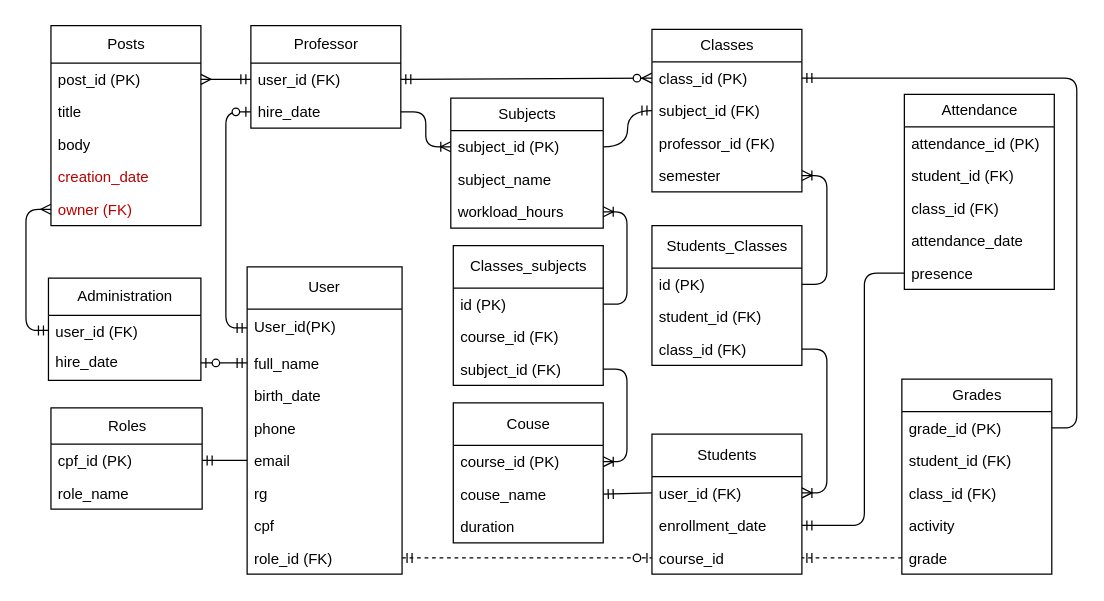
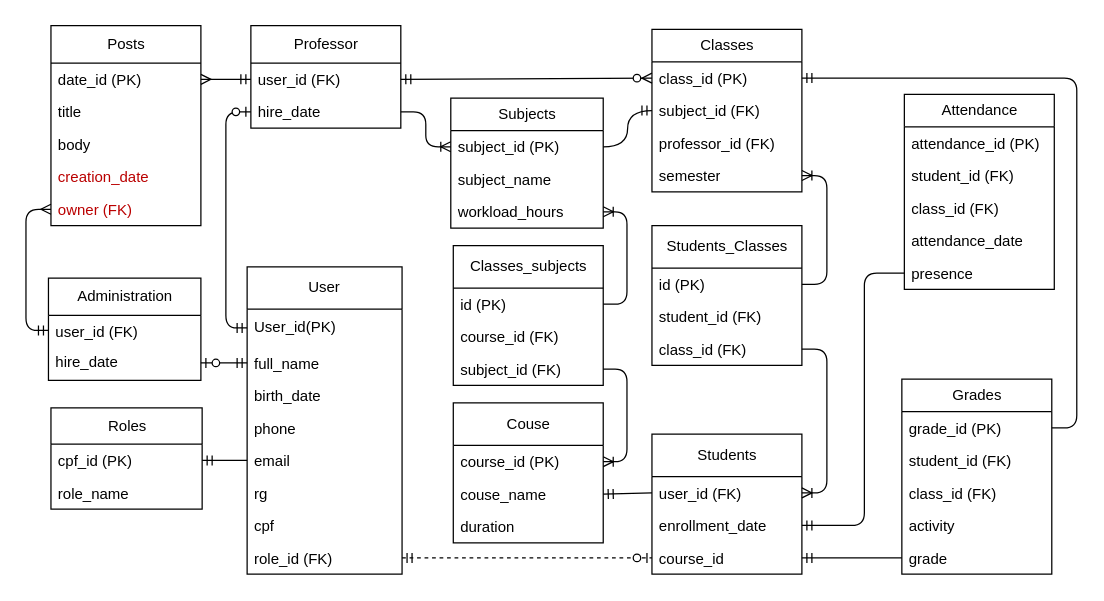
node "post_id (PK)": label "post_id (PK)" -> "date_id (PK)"
edge "grade" -> "course_id": style dashed -> solid
